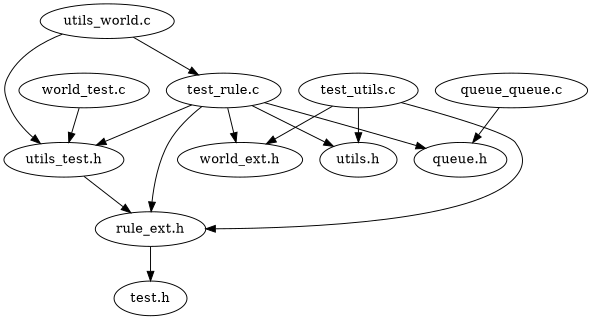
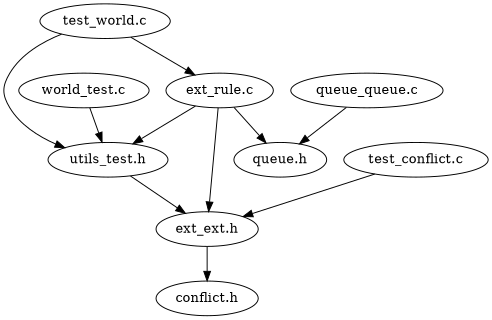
node "utils_world.c": label "utils_world.c" -> "test_world.c"
node "test_rule.c": label "test_rule.c" -> "ext_rule.c"
node "test_utils.c": label "test_utils.c" -> "test_conflict.c"
node "world_ext.h": removed
node "utils.h": removed
node "rule_ext.h": label "rule_ext.h" -> "ext_ext.h"
node "test.h": label "test.h" -> "conflict.h"
